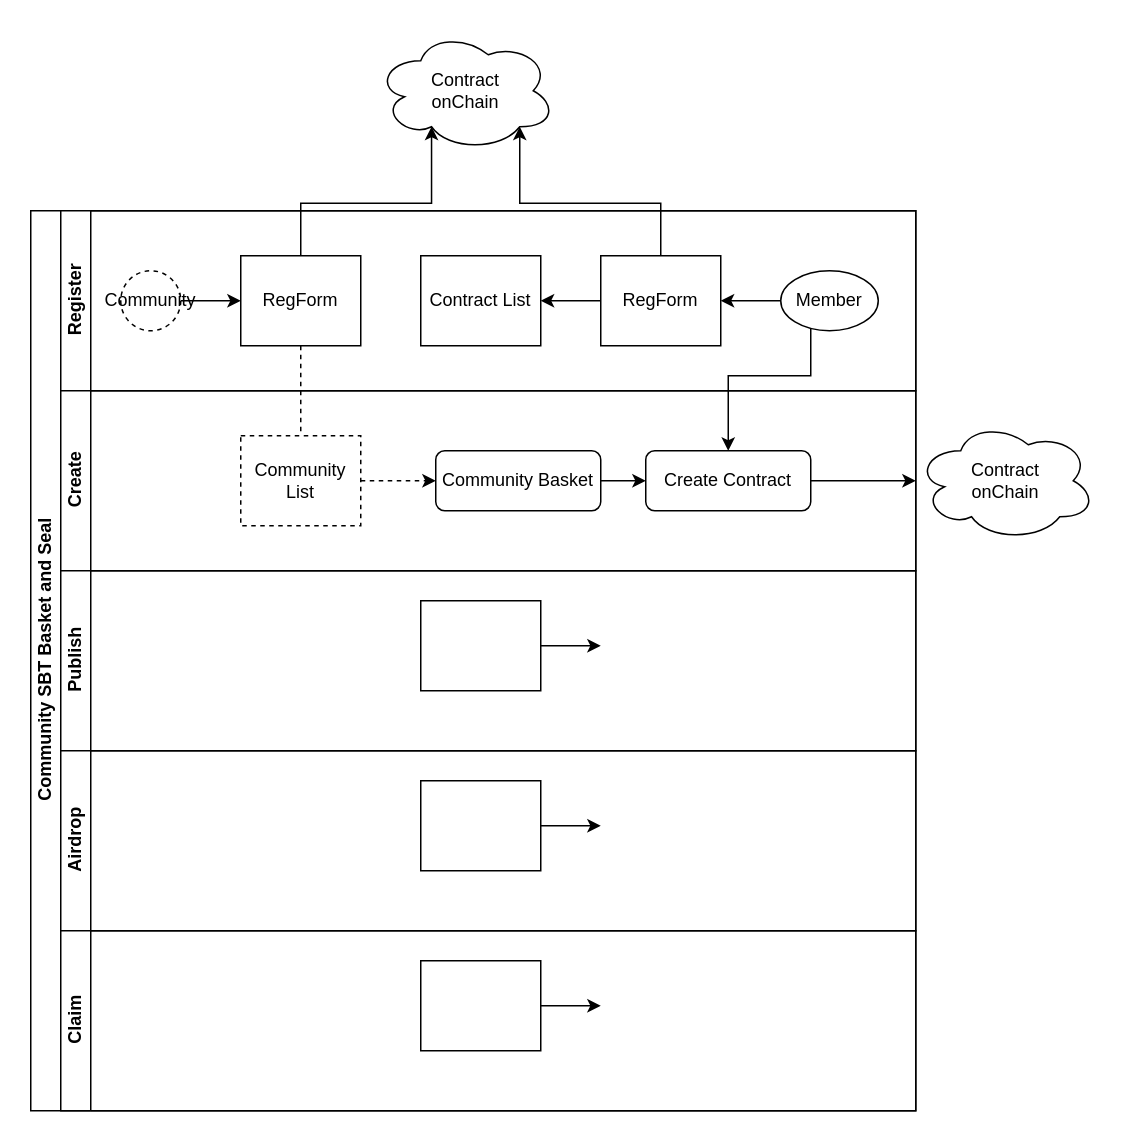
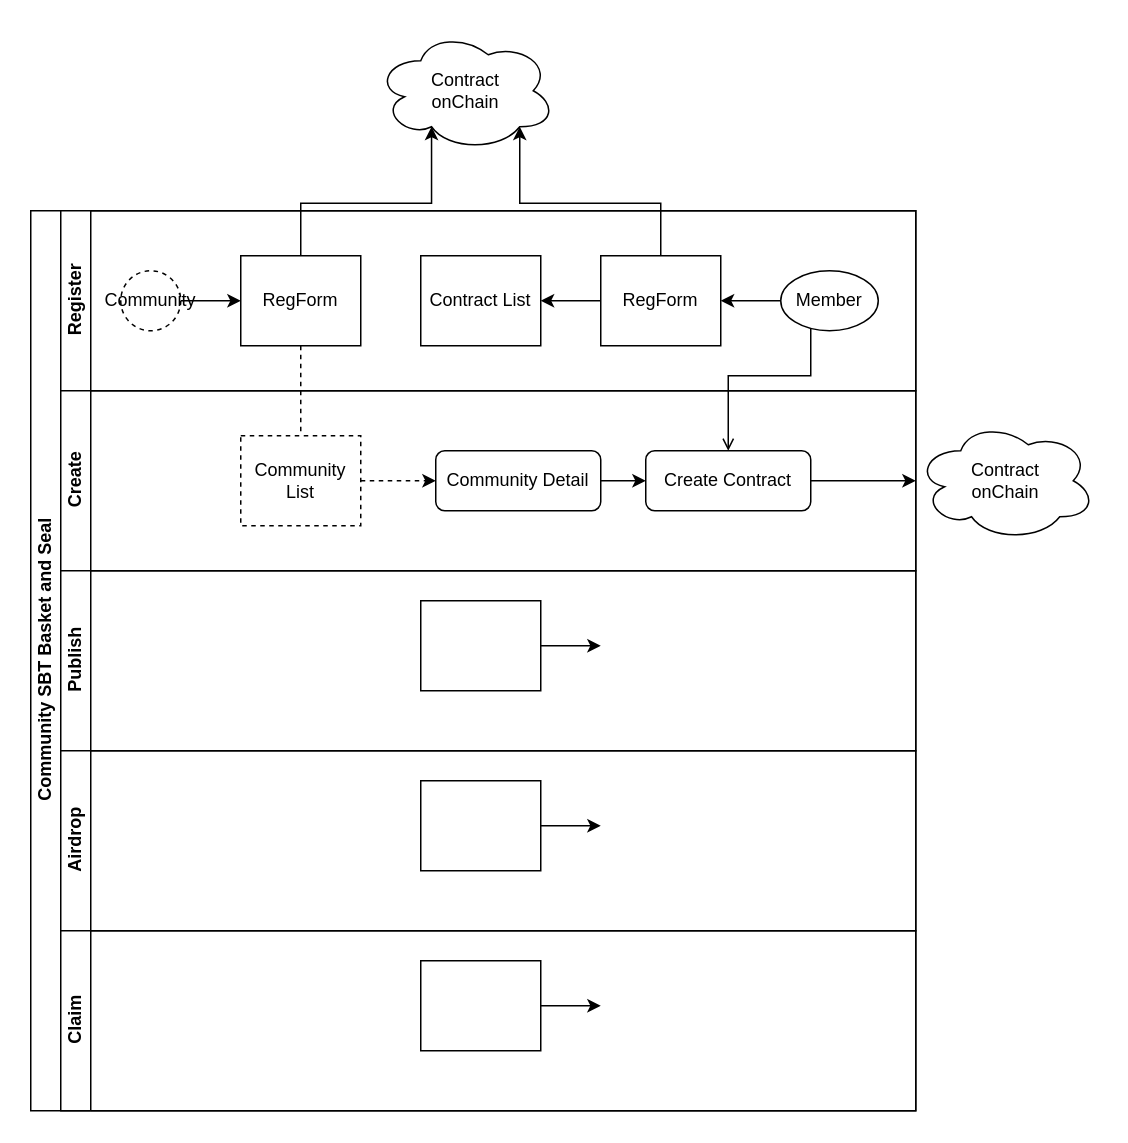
edge "Member" -> "Create Contract": arrowhead classic -> open
node "Community Basket": label "Community Basket" -> "Community Detail"
